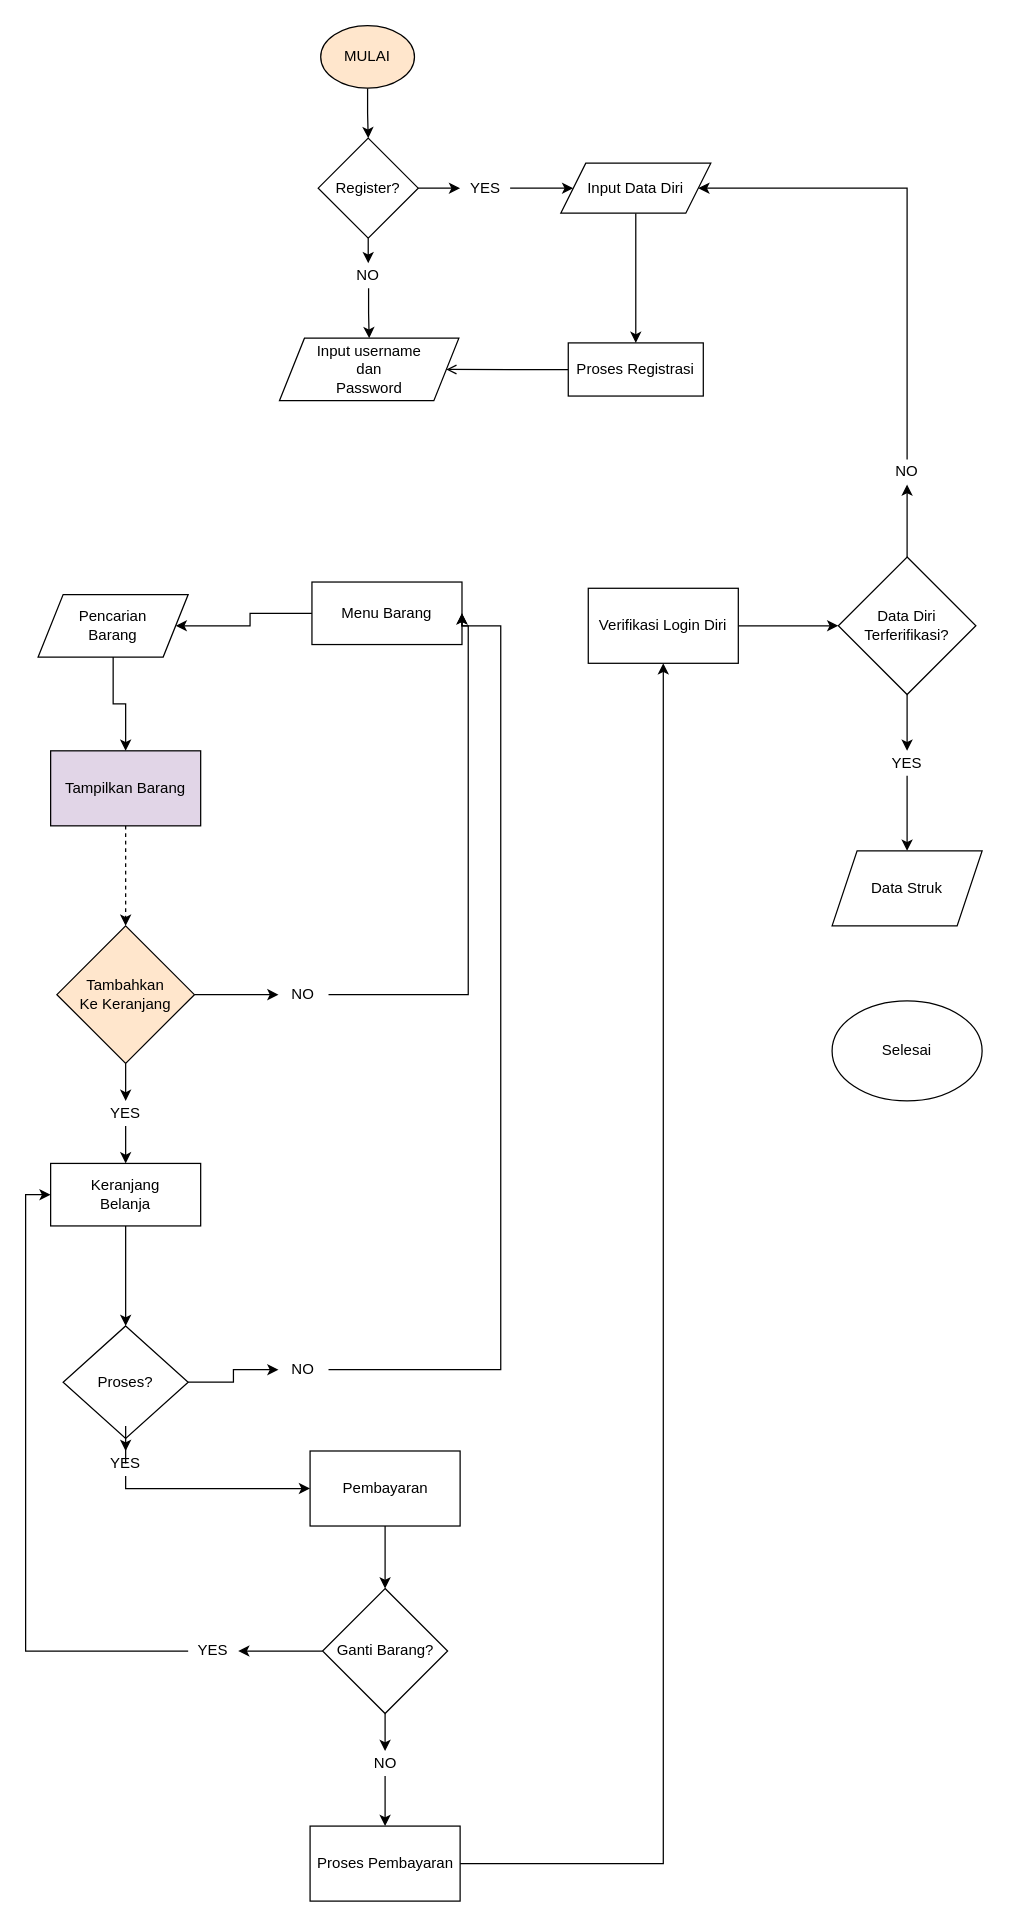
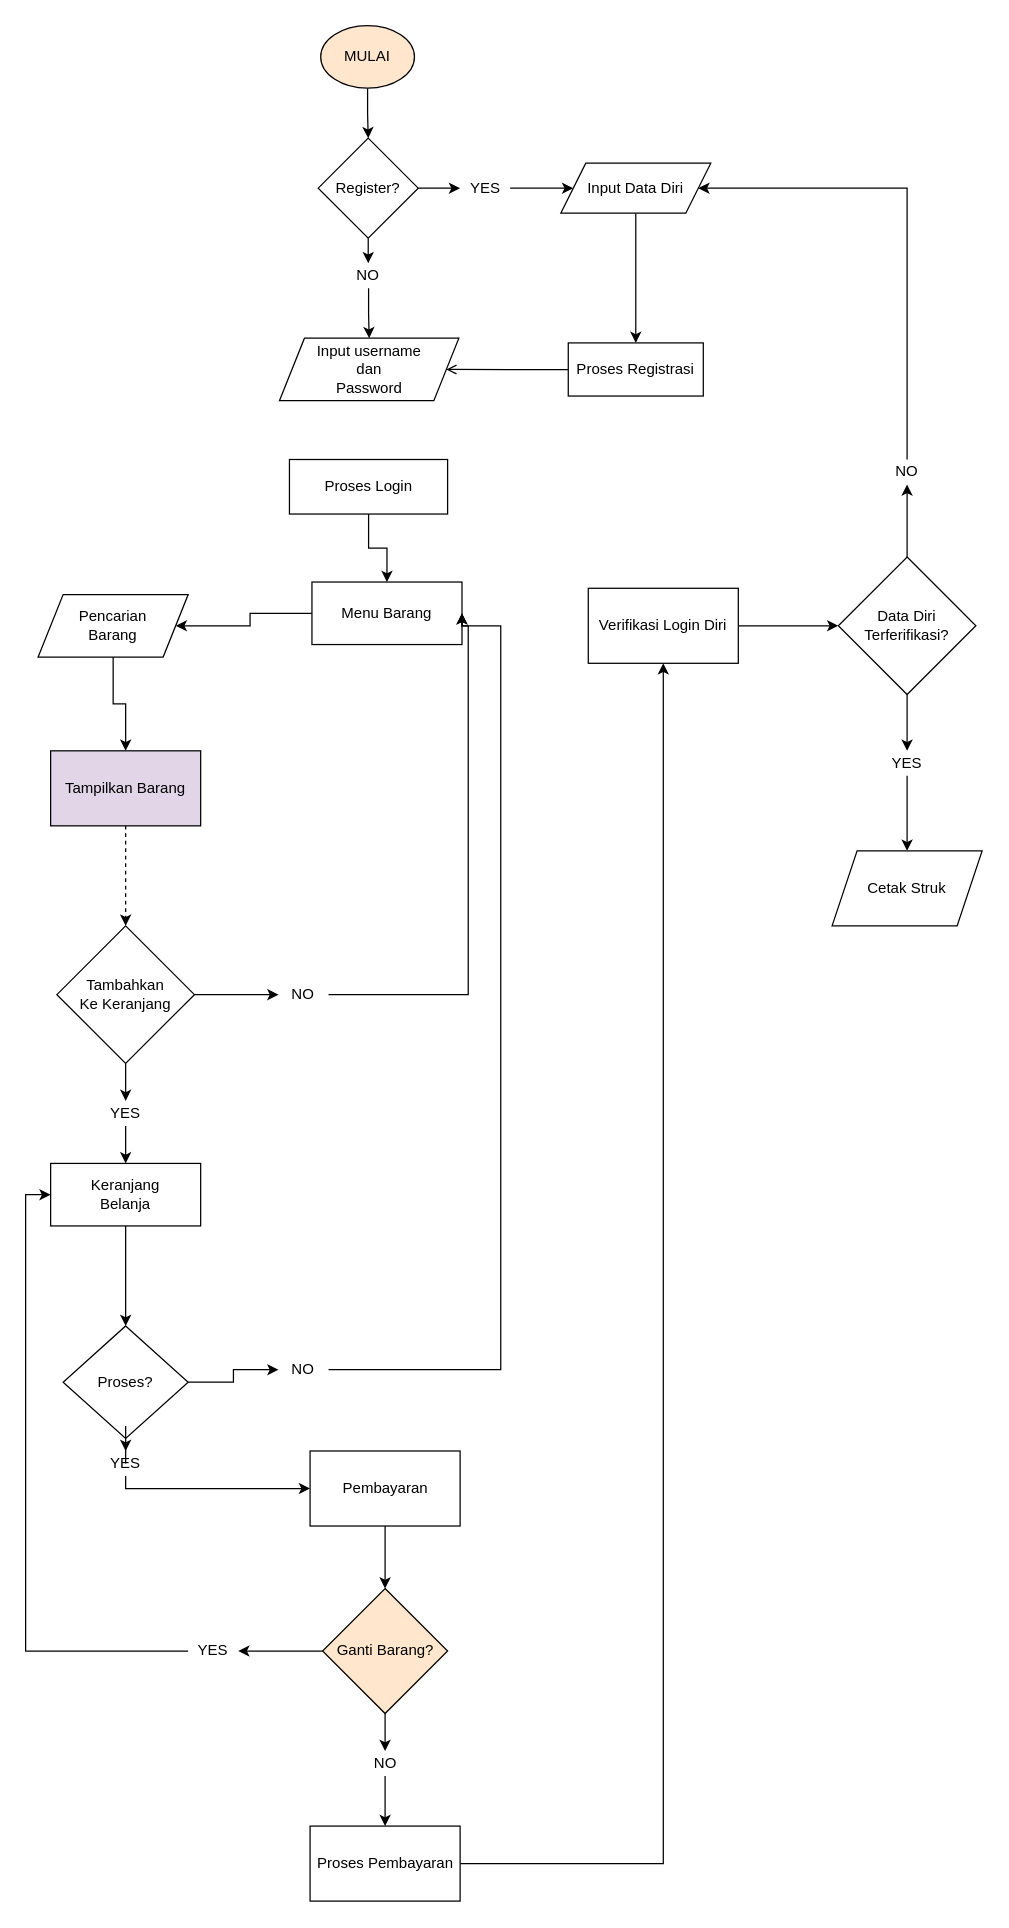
node "Proses Login": added
edge "Proses Login" -> "Menu Barang": added
node "Data Struk": label "Data Struk" -> "Cetak Struk"
node "Tambahkan Ke Keranjang": fillcolor #ffe6cc -> #ffffff
node "Selesai": removed
node "Ganti Barang?": fillcolor #ffffff -> #ffe6cc
